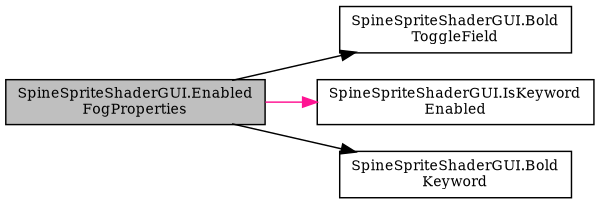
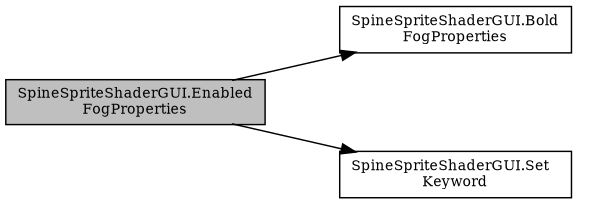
node "SpineSpriteShaderGUI.Bold ToggleField": label "SpineSpriteShaderGUI.Bold ToggleField" -> "SpineSpriteShaderGUI.Bold FogProperties"
node "SpineSpriteShaderGUI.IsKeyword Enabled": removed
node "SpineSpriteShaderGUI.Bold Keyword": label "SpineSpriteShaderGUI.Bold Keyword" -> "SpineSpriteShaderGUI.Set Keyword"
